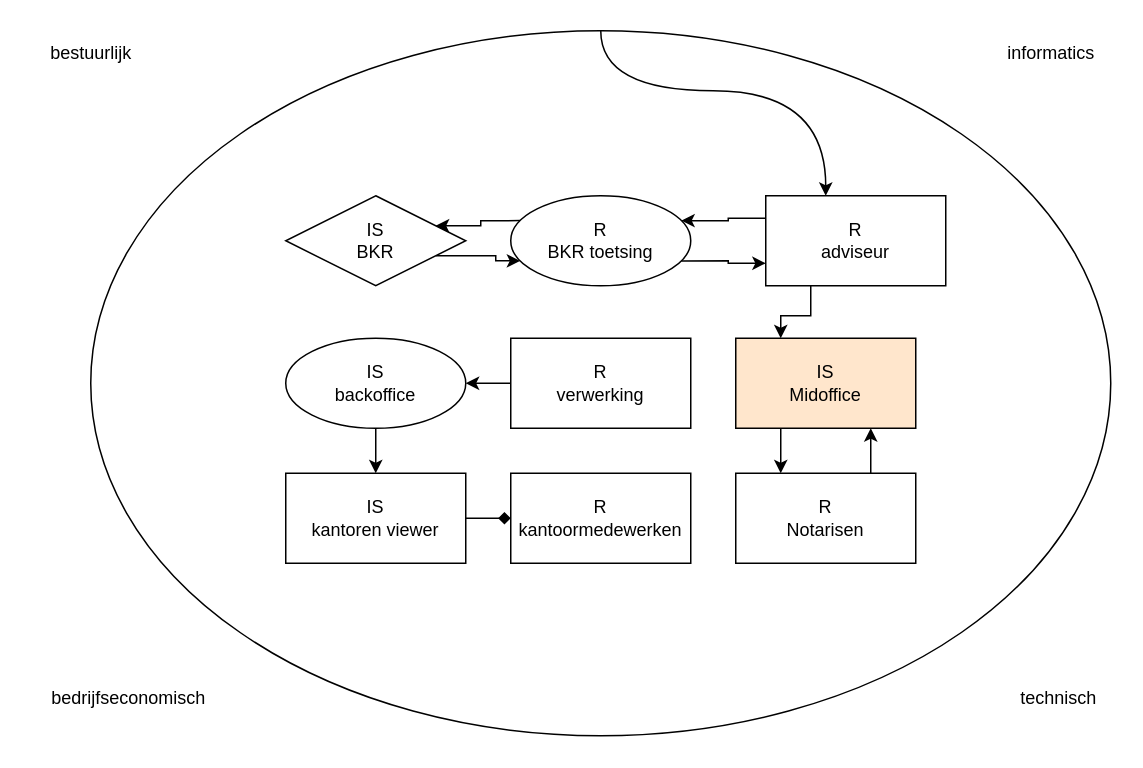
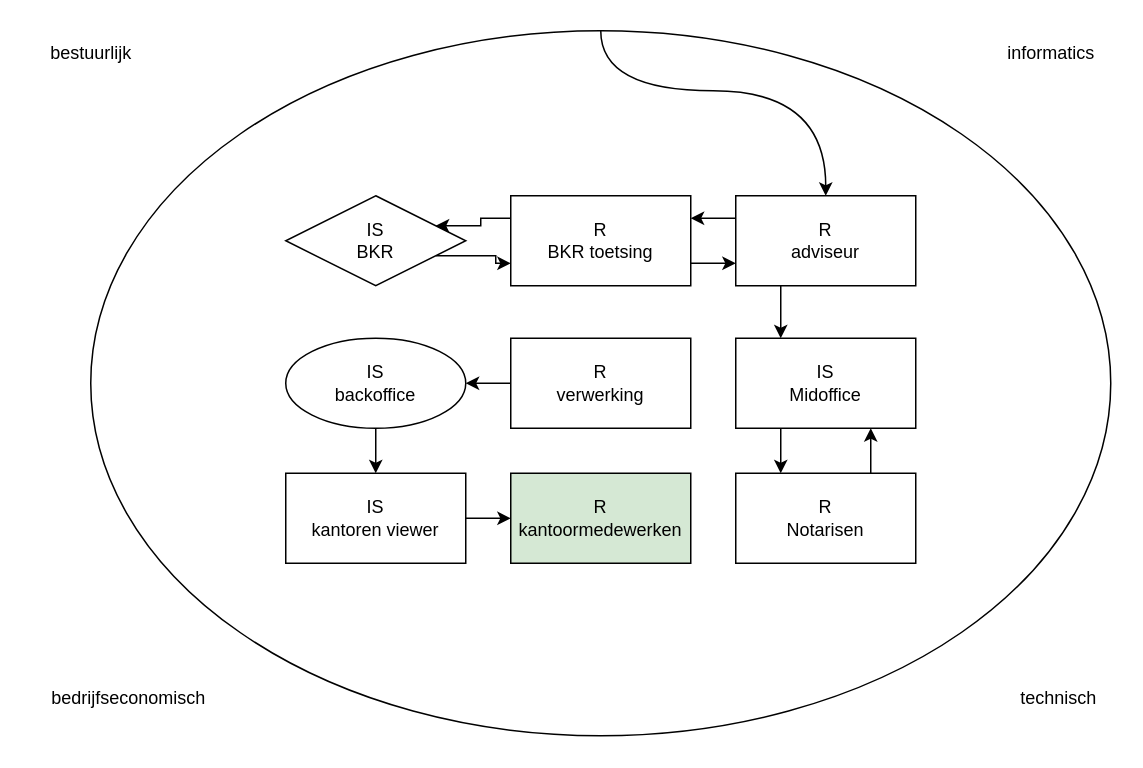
node "R BKR toetsing": shape ellipse -> rectangle
node "R adviseur": moved (856, 241) -> (826, 241)
node "IS Midoffice": fillcolor #ffe6cc -> #ffffff
edge "IS kantoren viewer" -> "R kantoormedewerken": arrowhead diamond -> classic
node "R kantoormedewerken": fillcolor #ffffff -> #d5e8d4
